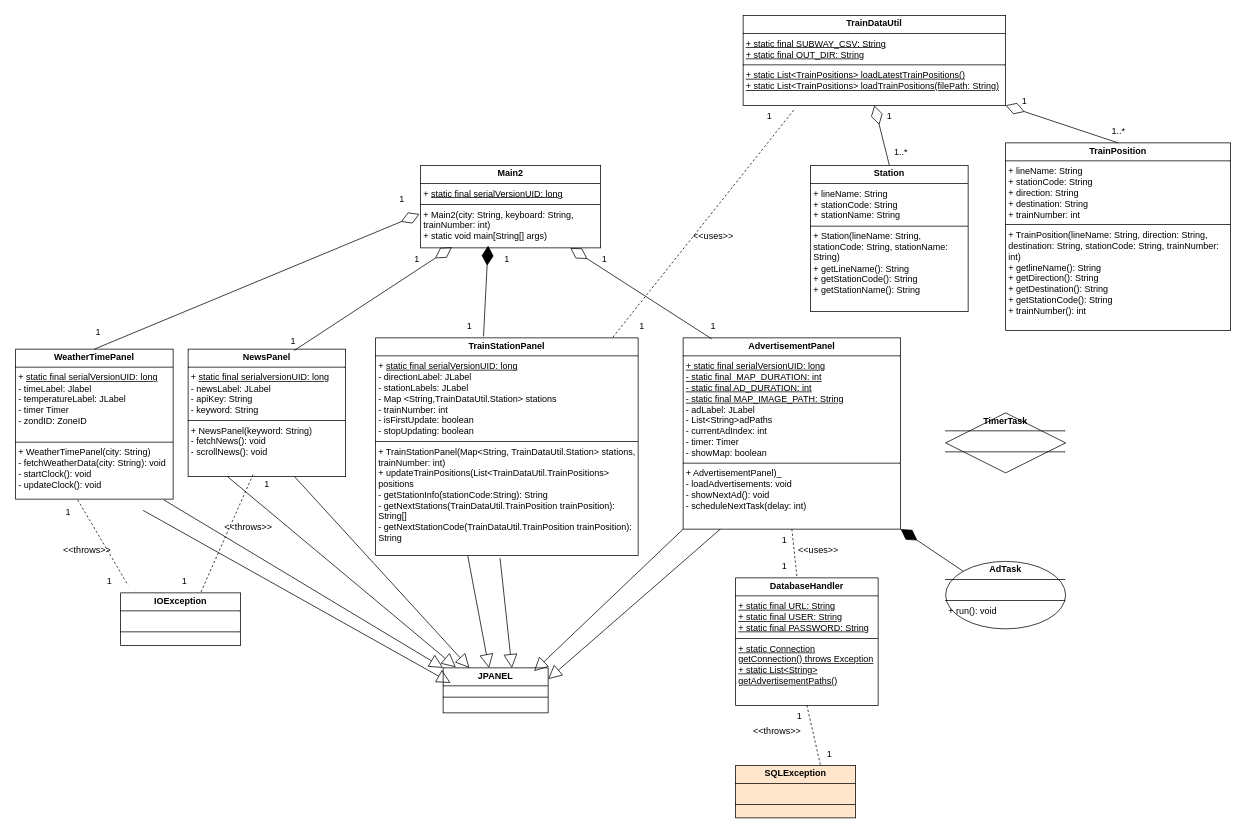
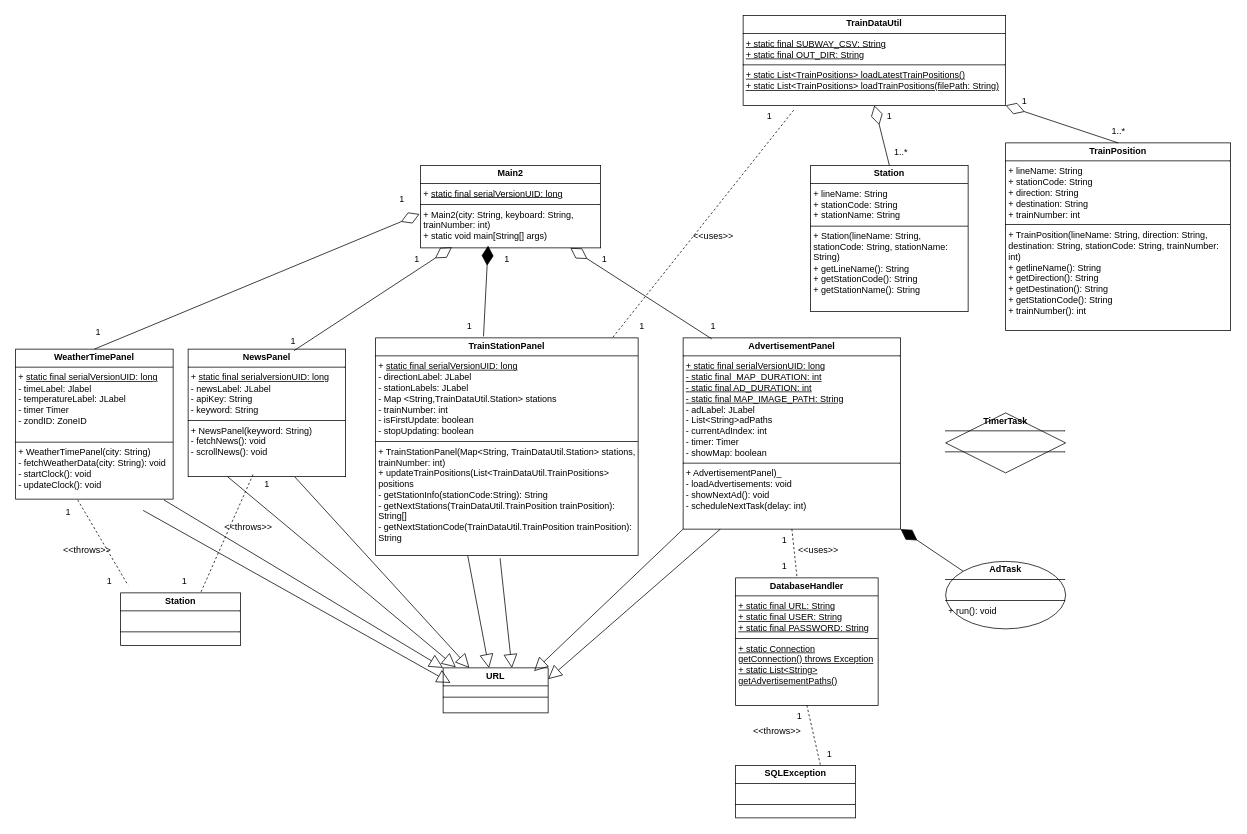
node "IOException": label "IOException" -> "Station"
node "JPANEL": label "JPANEL" -> "URL"
node "SQLException": fillcolor #ffe6cc -> #ffffff
